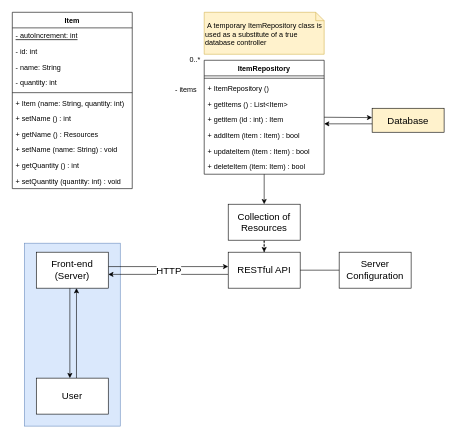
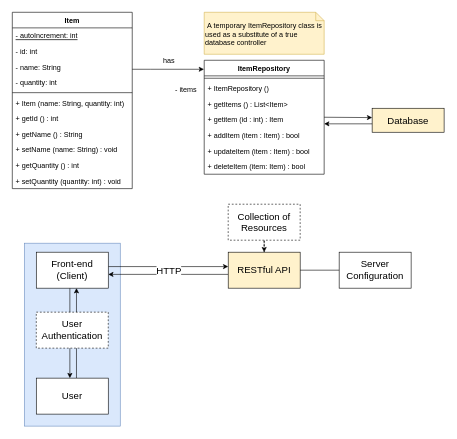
node "0..*": removed
edge "Item" -> "ItemRepository": added, label "has"
node "+ setName () : int": label "+ setName () : int" -> "+ getId () : int"
node "+ getName () : Resources": label "+ getName () : Resources" -> "+ getName () : String"
edge "ItemRepository" -> "Collection of Resources": removed
node "Collection of Resources": style solid -> dashed
node "Front-end (Server)": label "Front-end (Server)" -> "Front-end (Client)"
node "RESTful API": fillcolor #ffffff -> #fff2cc
node "User Authentication": added
